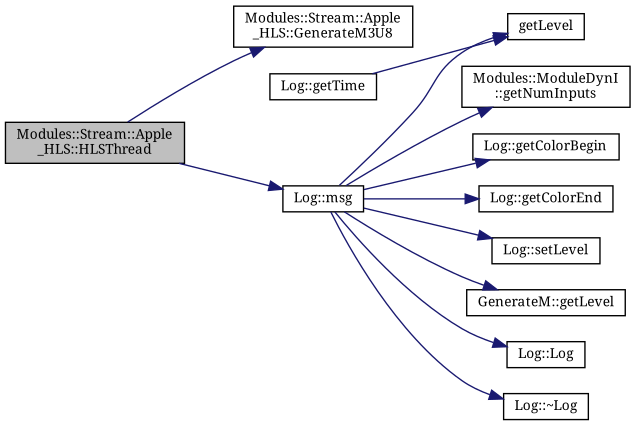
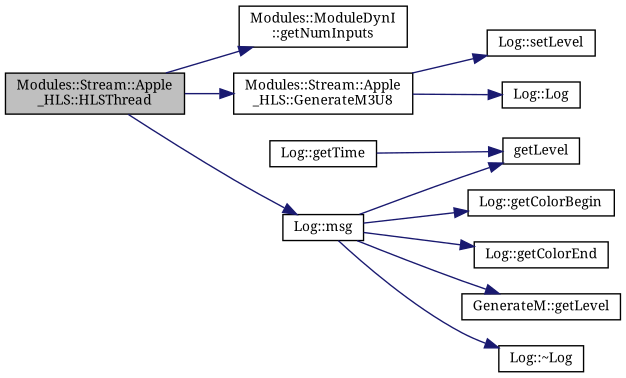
edge "Log::msg" -> "Modules::ModuleDynI ::getNumInputs": now "Modules::Stream::Apple _HLS::HLSThread" -> "Modules::ModuleDynI ::getNumInputs"
edge "Log::msg" -> "Log::setLevel": now "Modules::Stream::Apple _HLS::GenerateM3U8" -> "Log::setLevel"
edge "Log::msg" -> "Log::Log": now "Modules::Stream::Apple _HLS::GenerateM3U8" -> "Log::Log"
